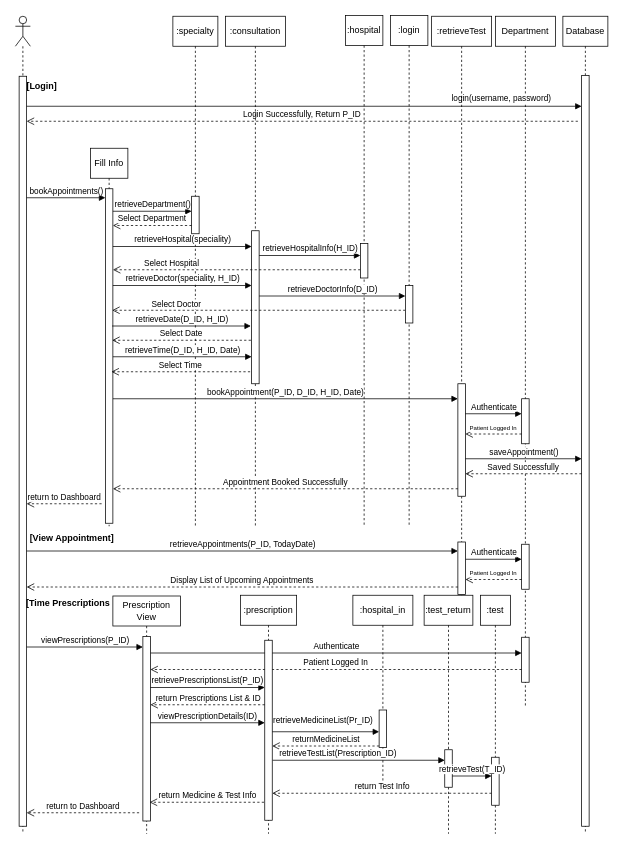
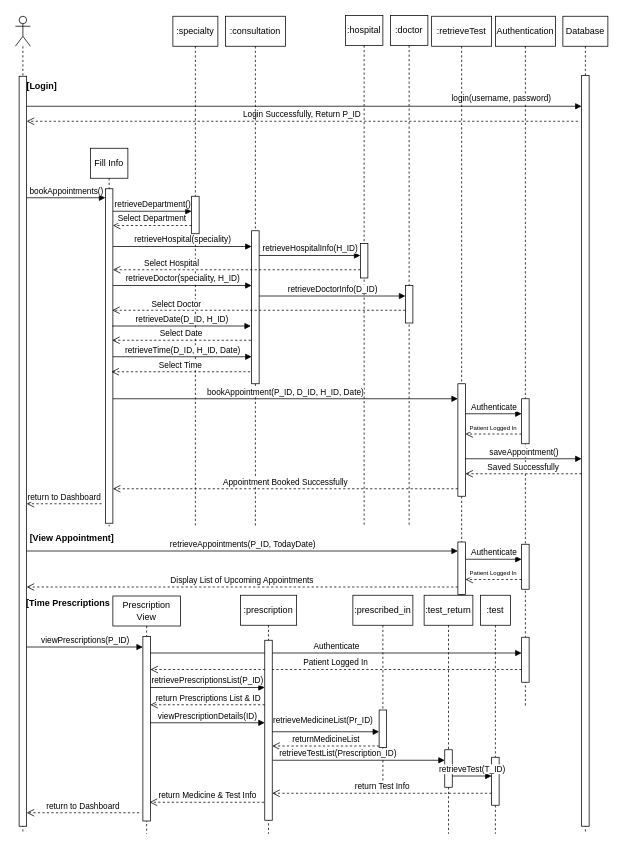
node ":login": label ":login" -> ":doctor"
node "Department": label "Department" -> "Authentication"
node ":hospital_in": label ":hospital_in" -> ":prescribed_in"
